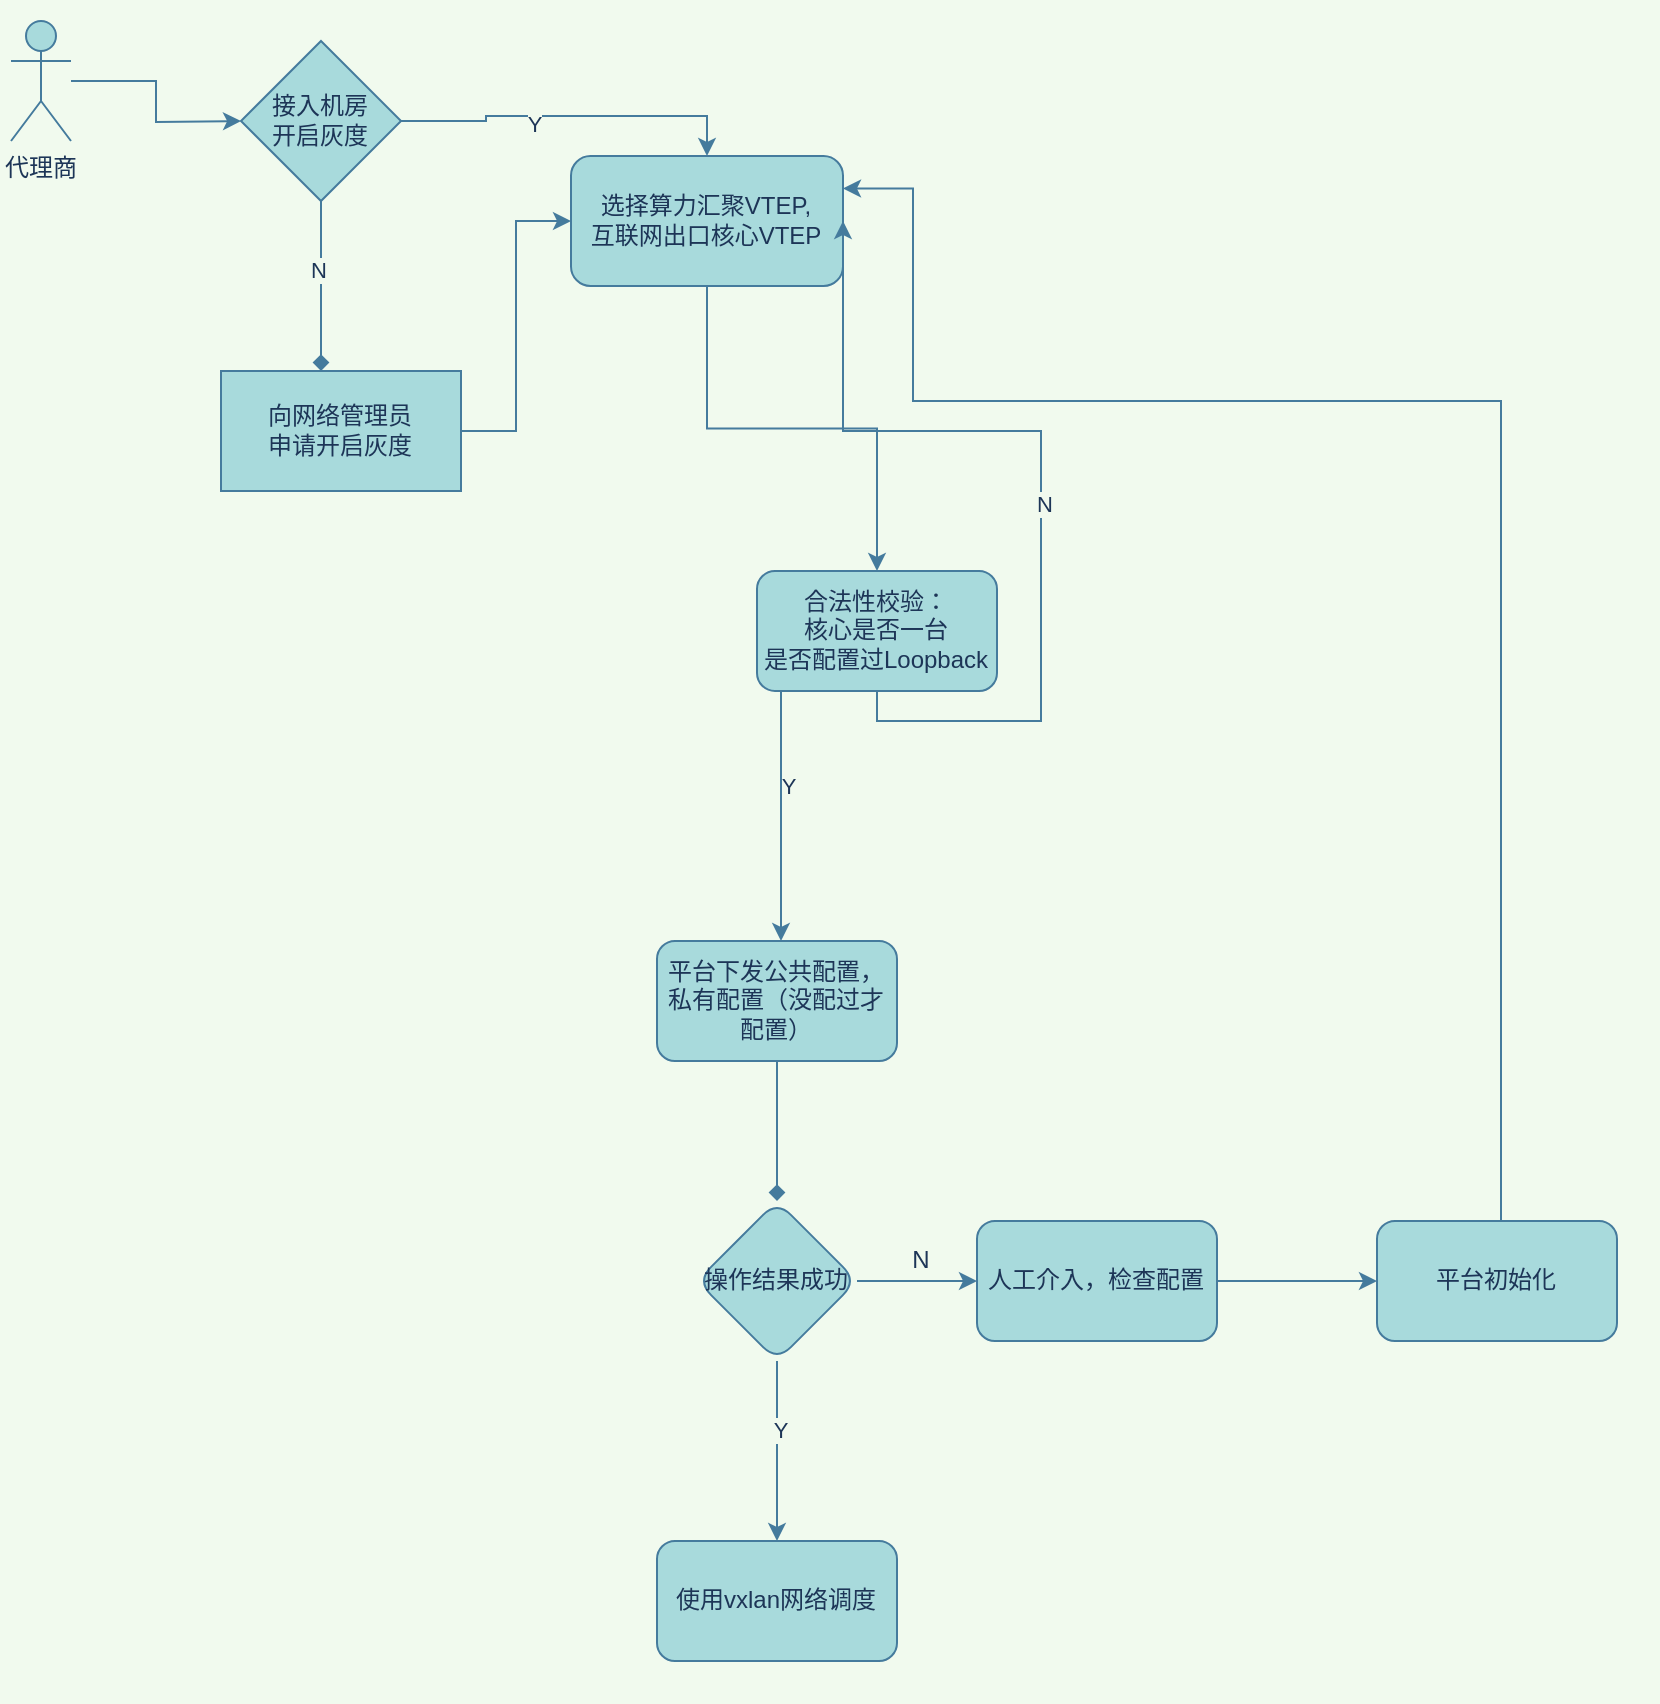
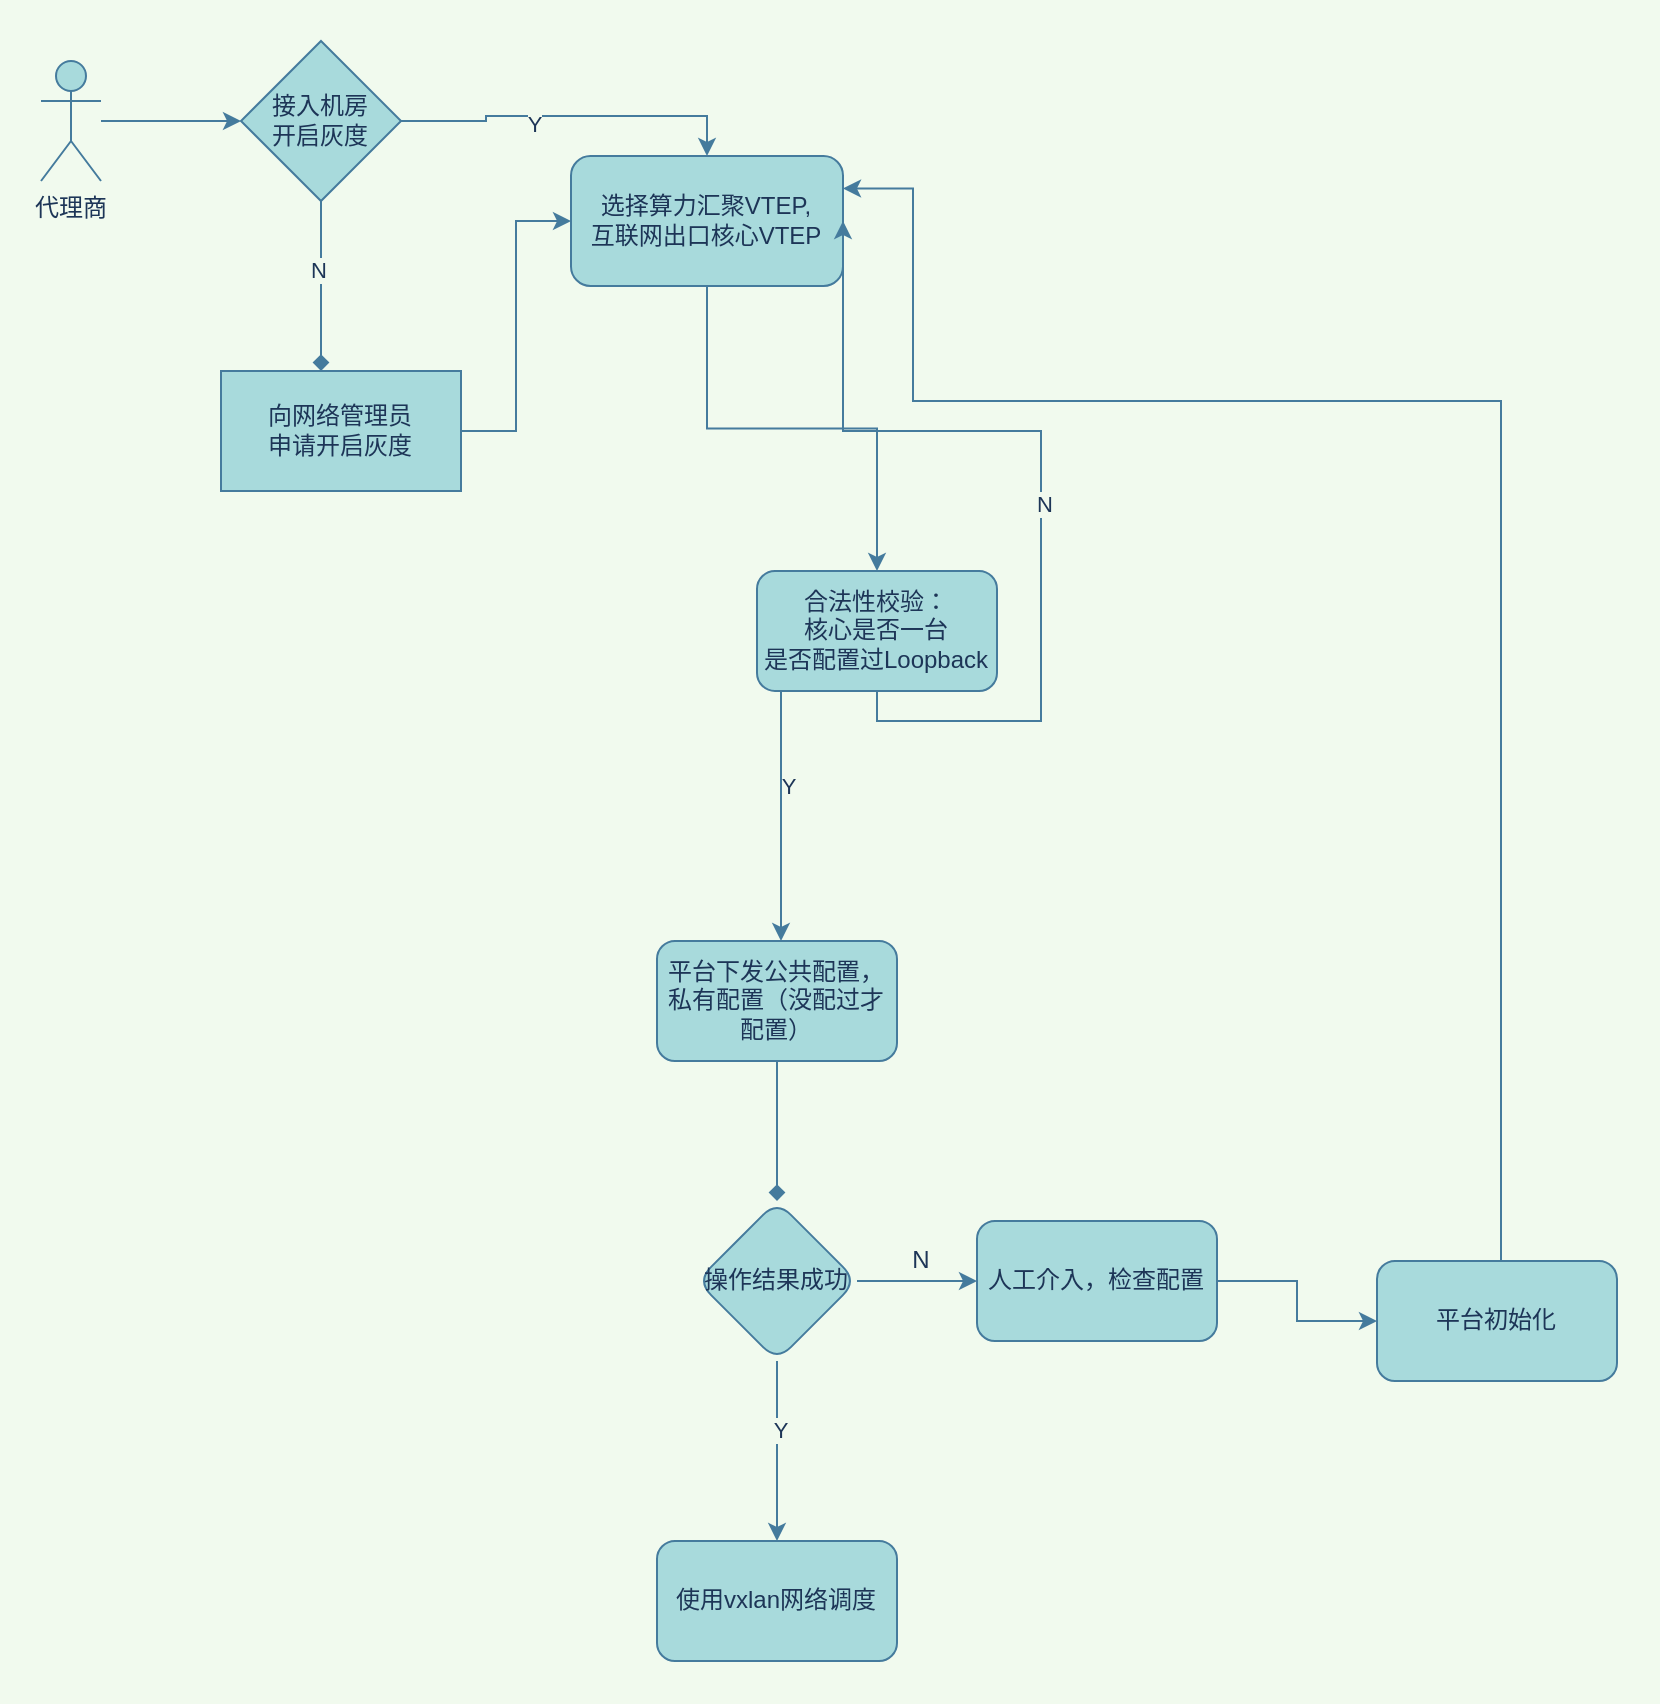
node "代理商": moved (41, 81) -> (71, 121)
node "平台初始化": moved (1497, 1281) -> (1497, 1321)
